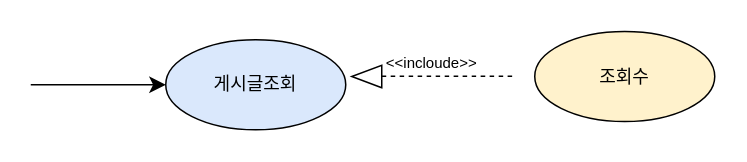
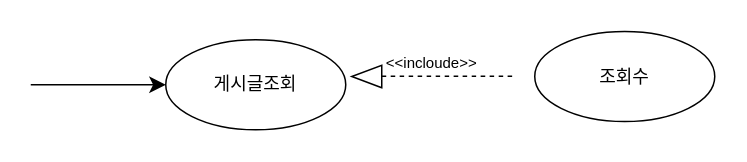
node "조회수": fillcolor #fff2cc -> #ffffff
node "게시글조회": fillcolor #dae8fc -> #ffffff
